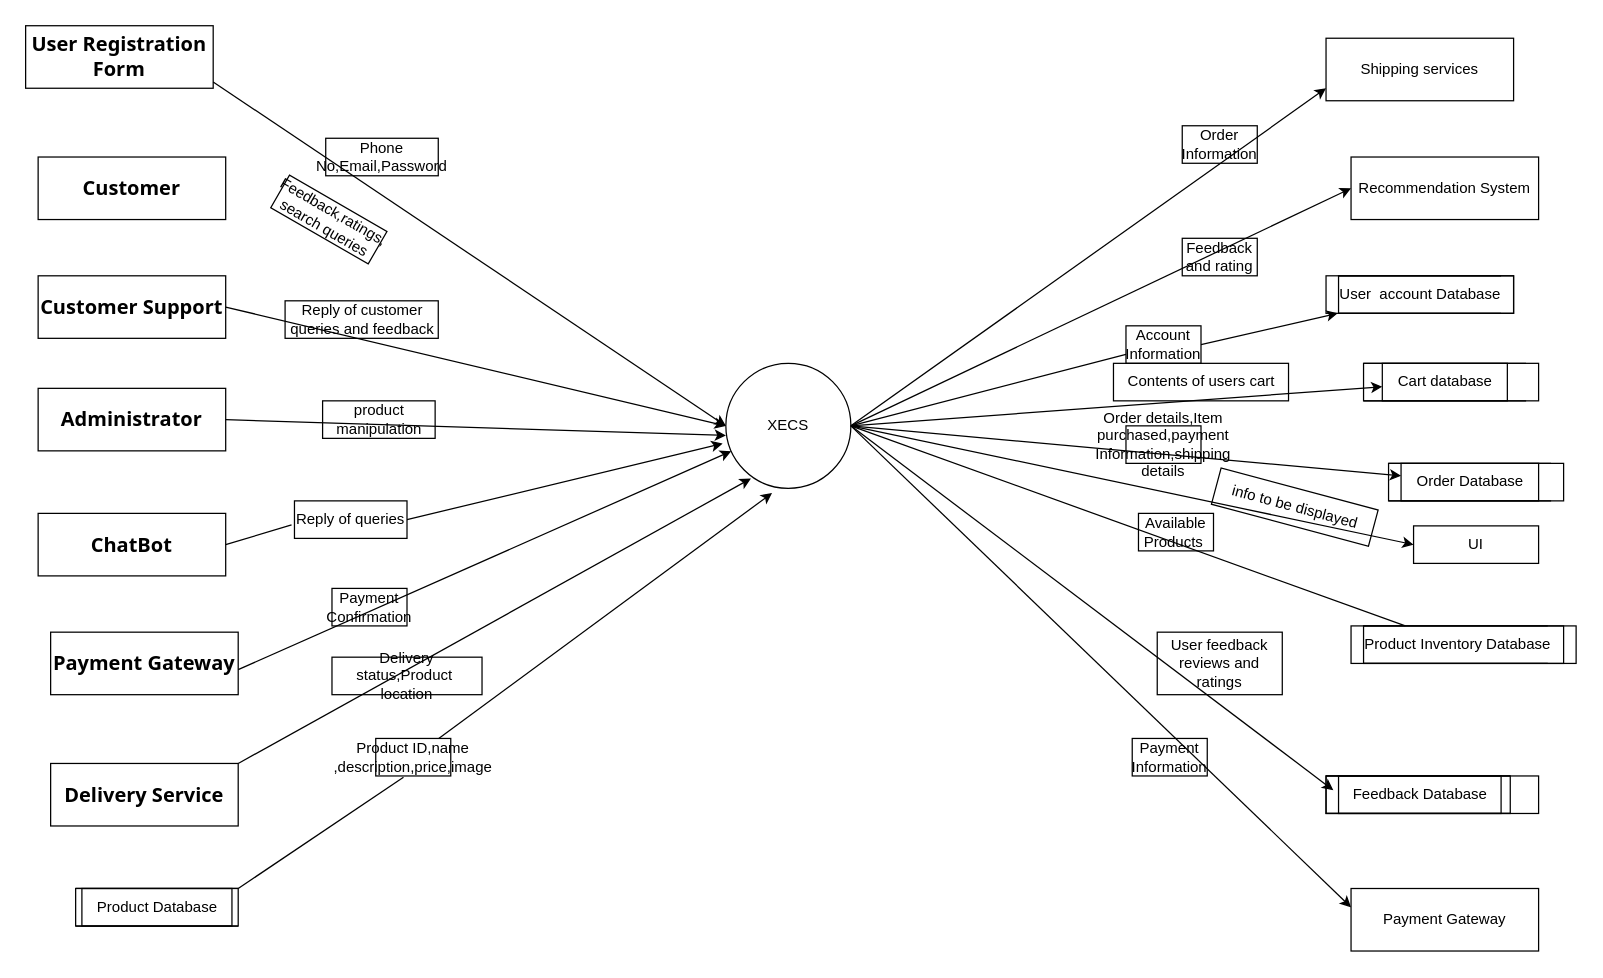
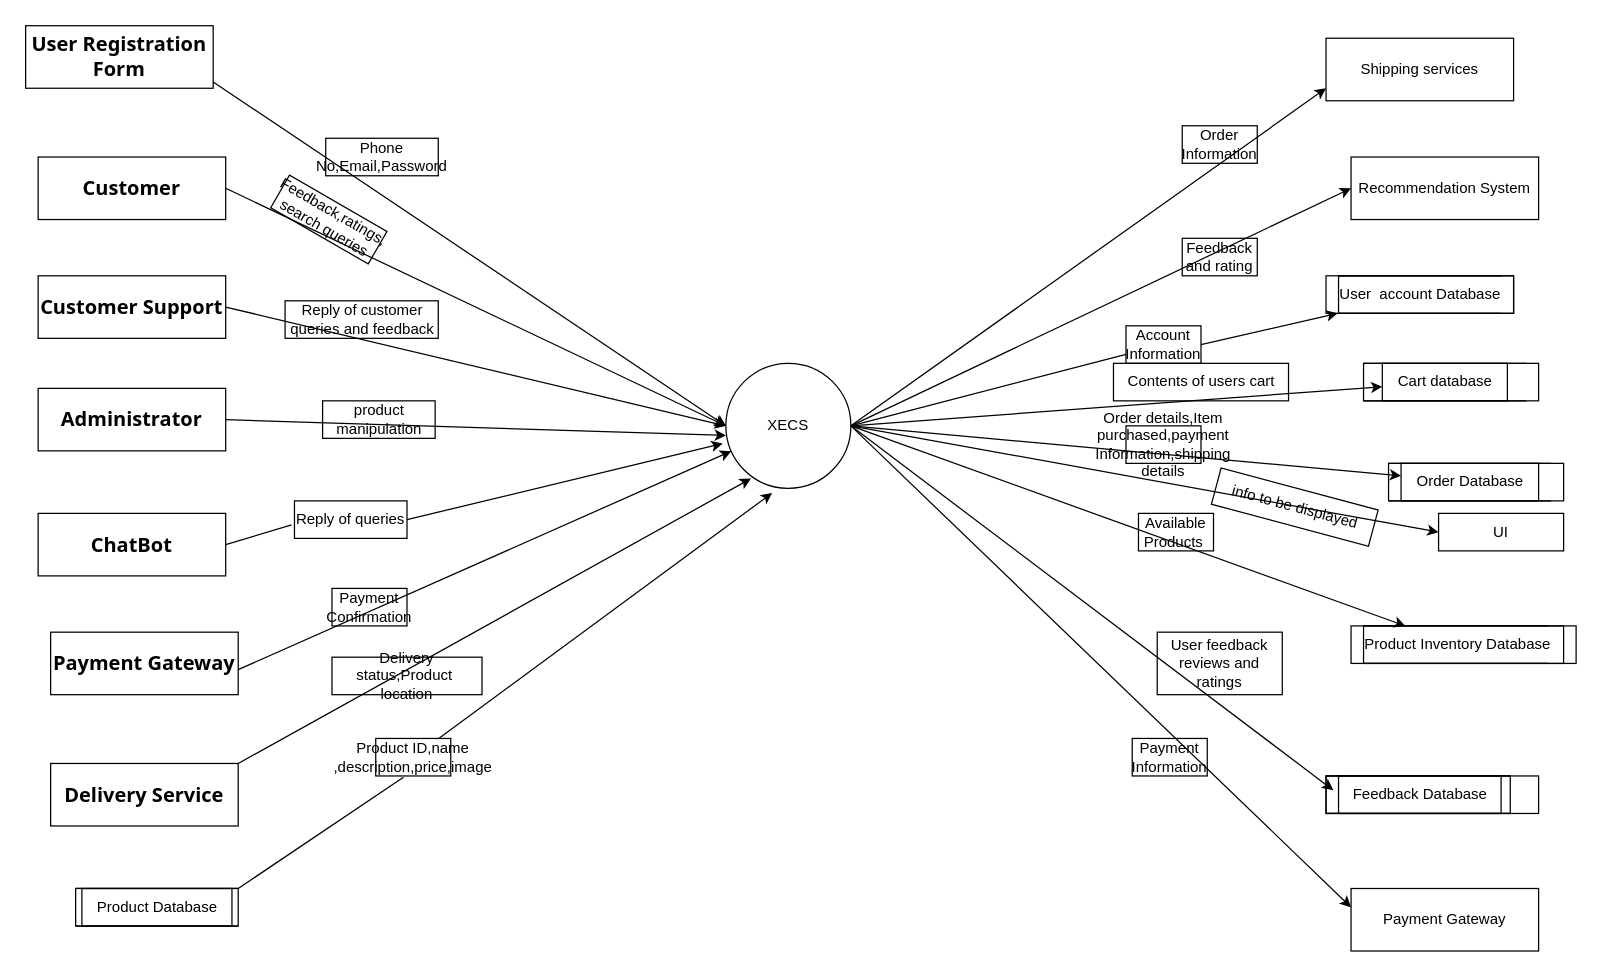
edge "Customer" -> "XECS": added
node "UI": moved (1476, 544) -> (1501, 532)
edge "XECS" -- "Product Inventory Database": arrowhead none -> classic
